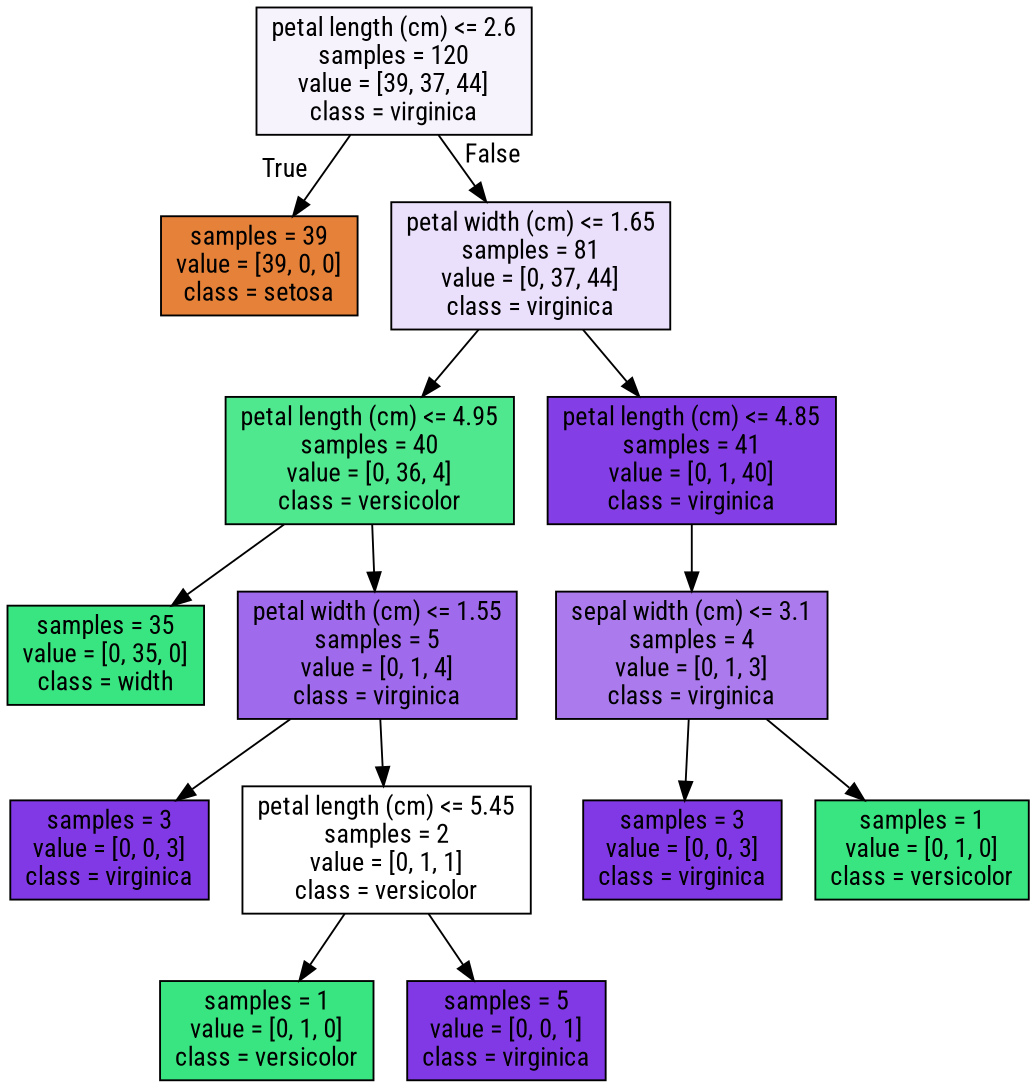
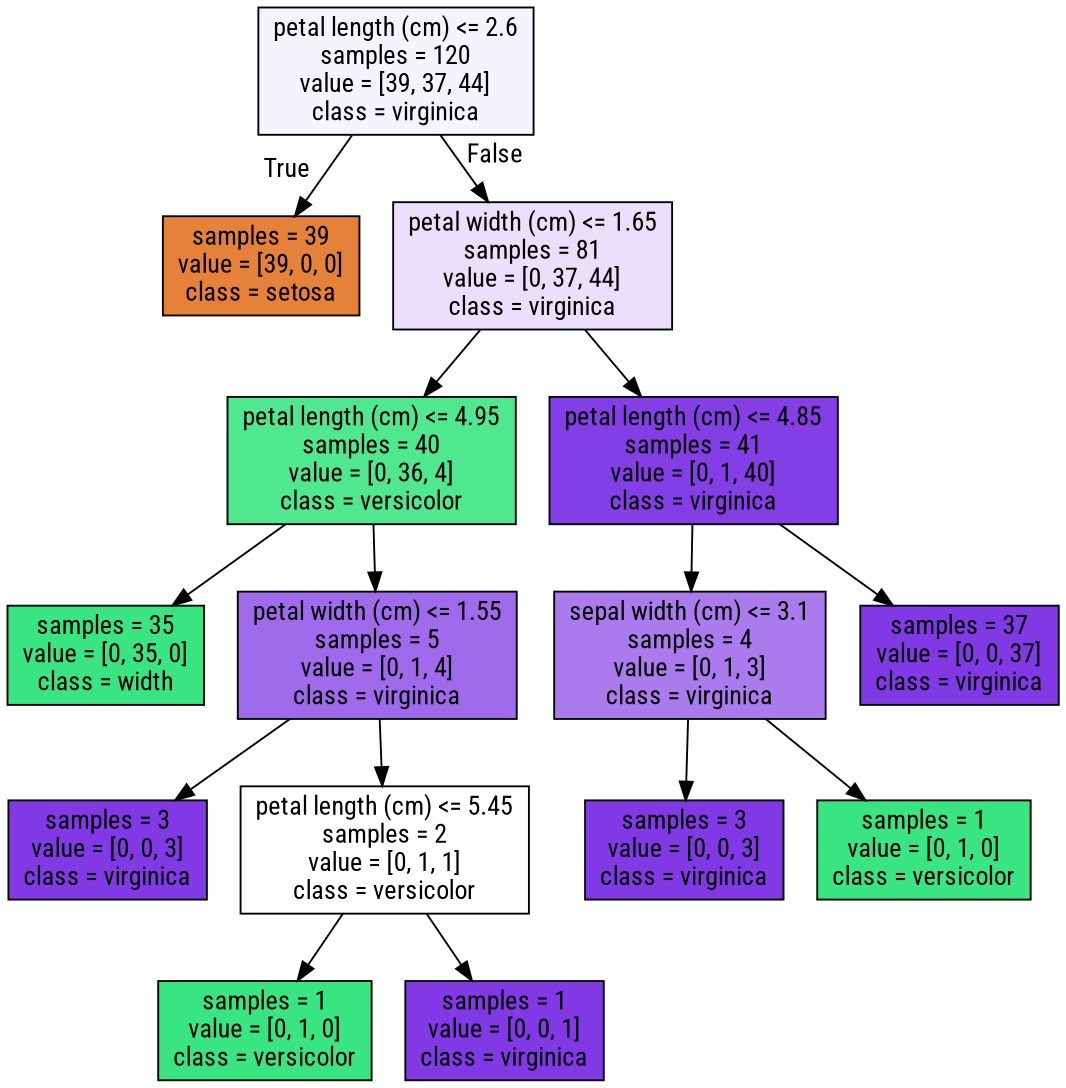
node "samples = 37 value = [0, 0, 37] class = virginica": added
node "samples = 5 value = [0, 0, 1] class = virginica": label "samples = 5 value = [0, 0, 1] class = virginica" -> "samples = 1 value = [0, 0, 1] class = virginica"
